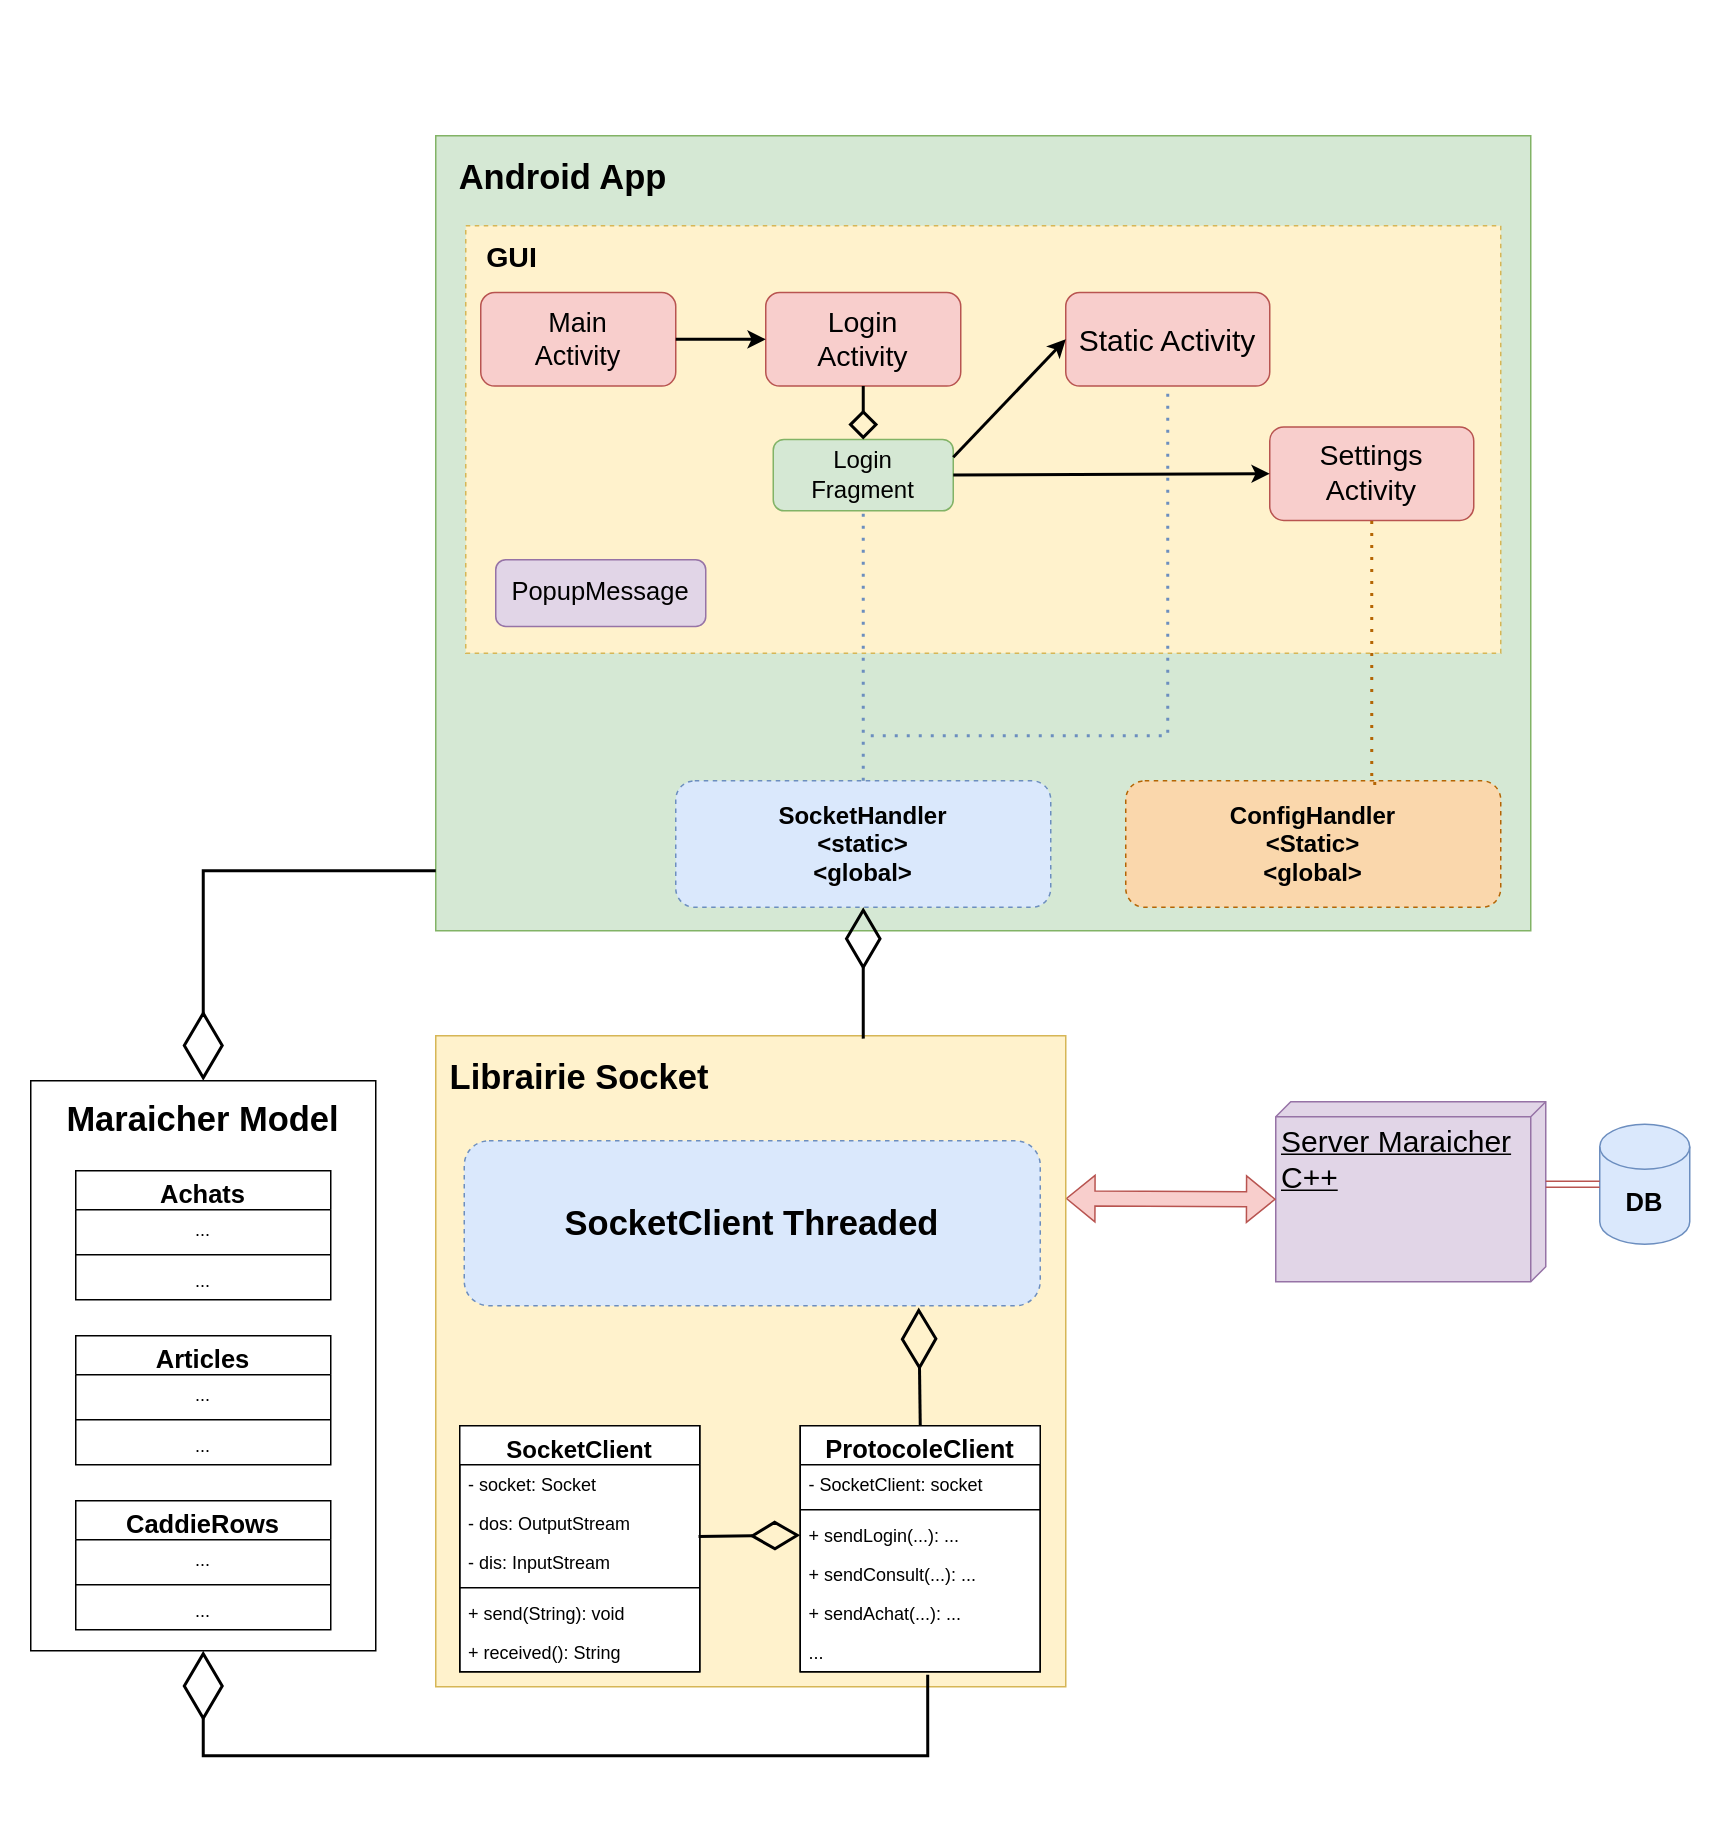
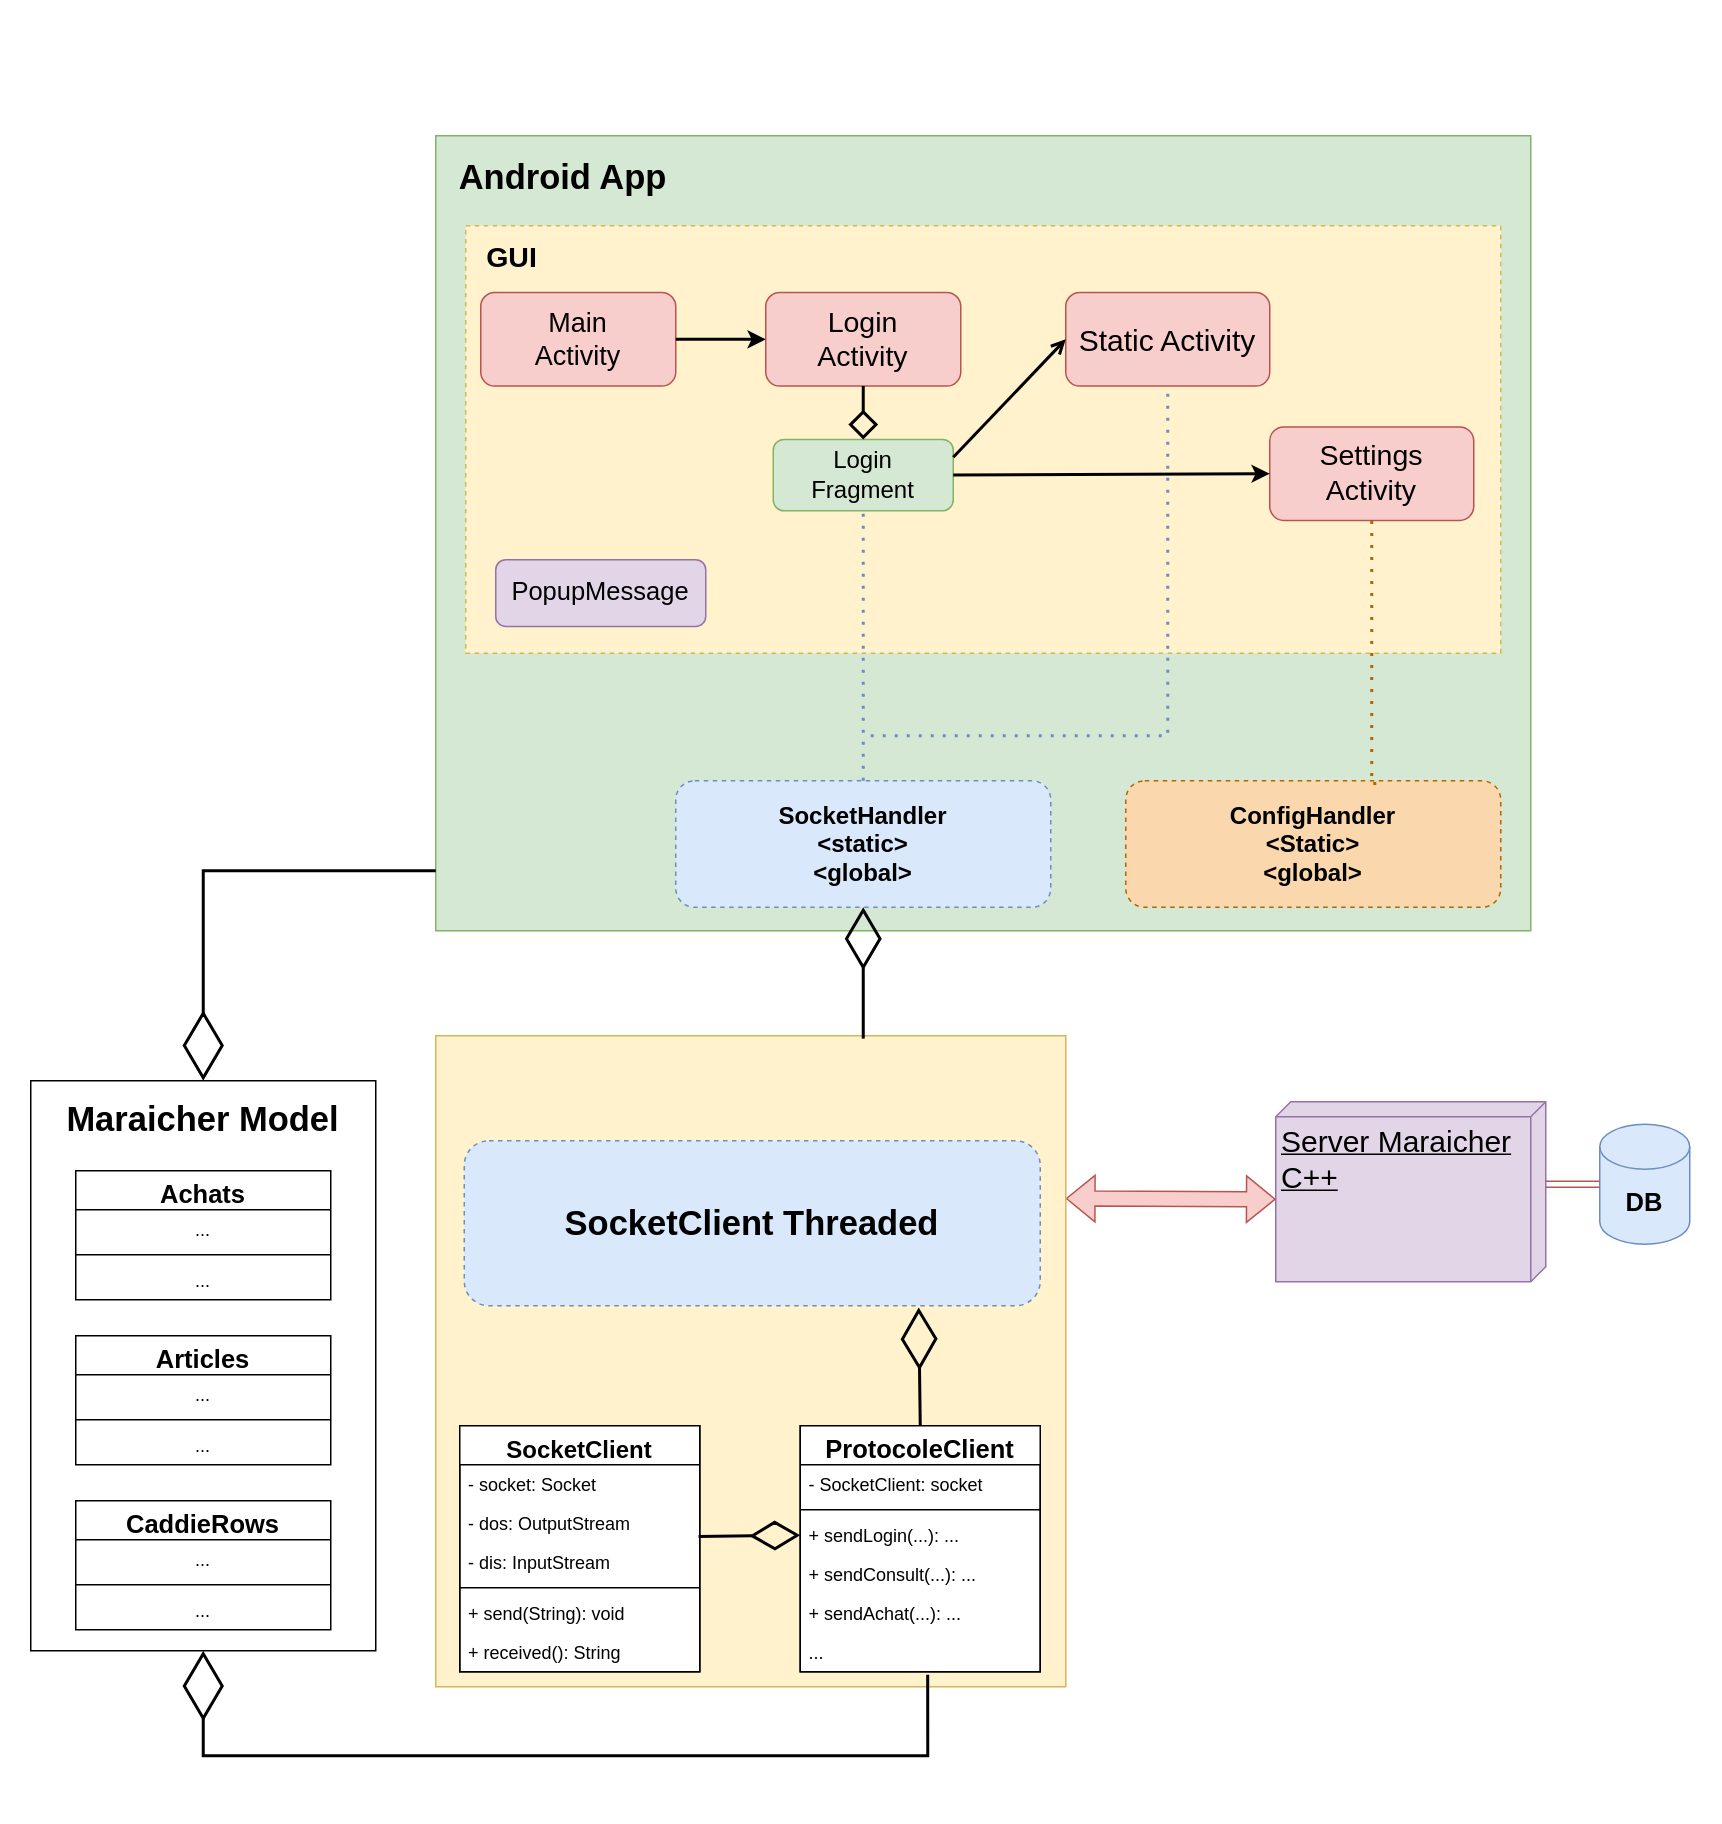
edge "Login Fragment" -> "Static Activity": arrowhead classic -> open
node "Librairie Socket": removed
